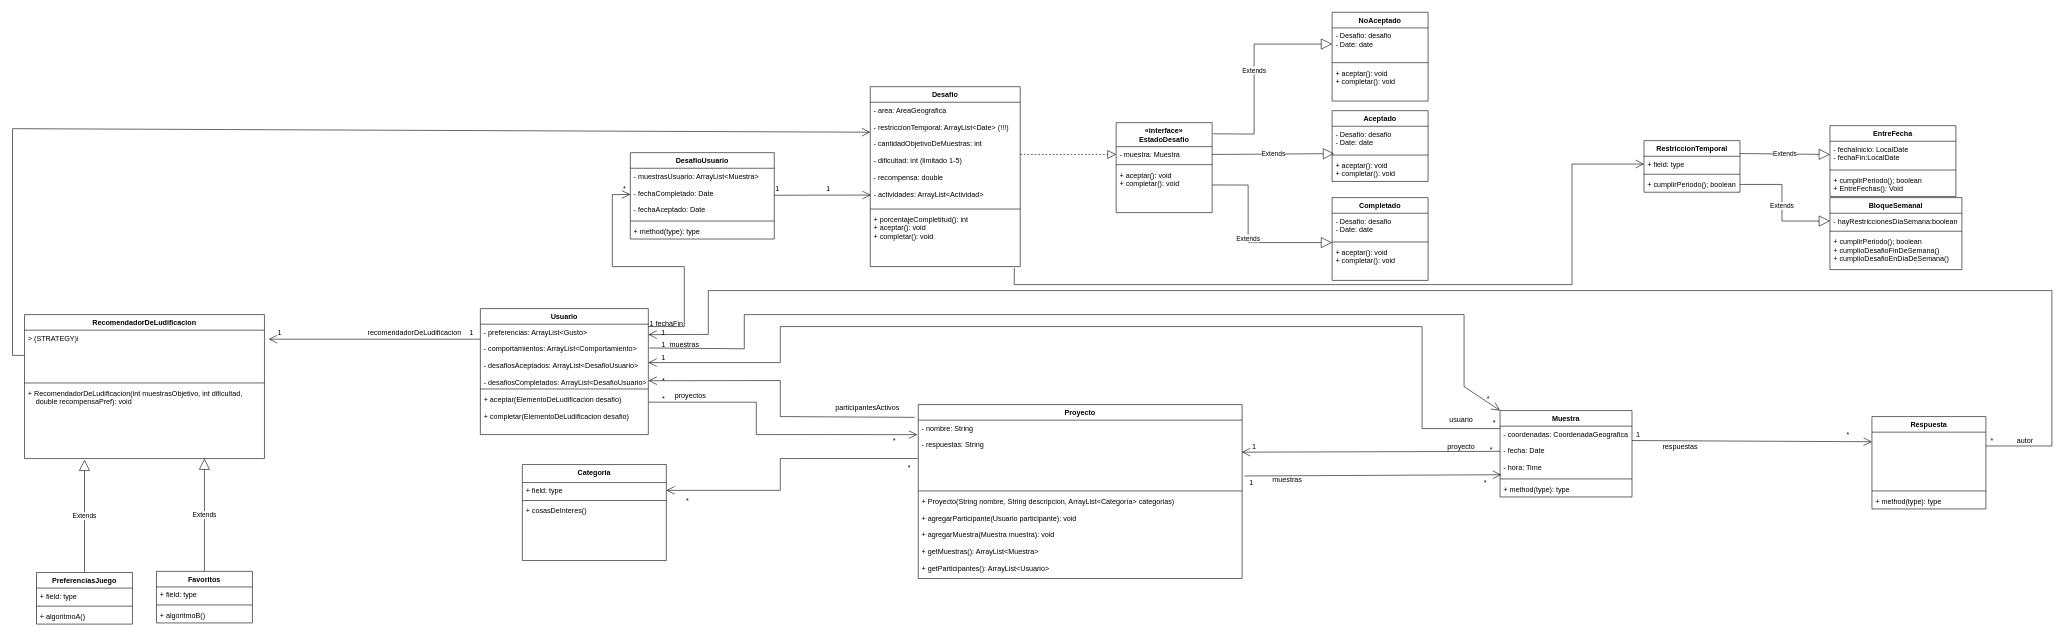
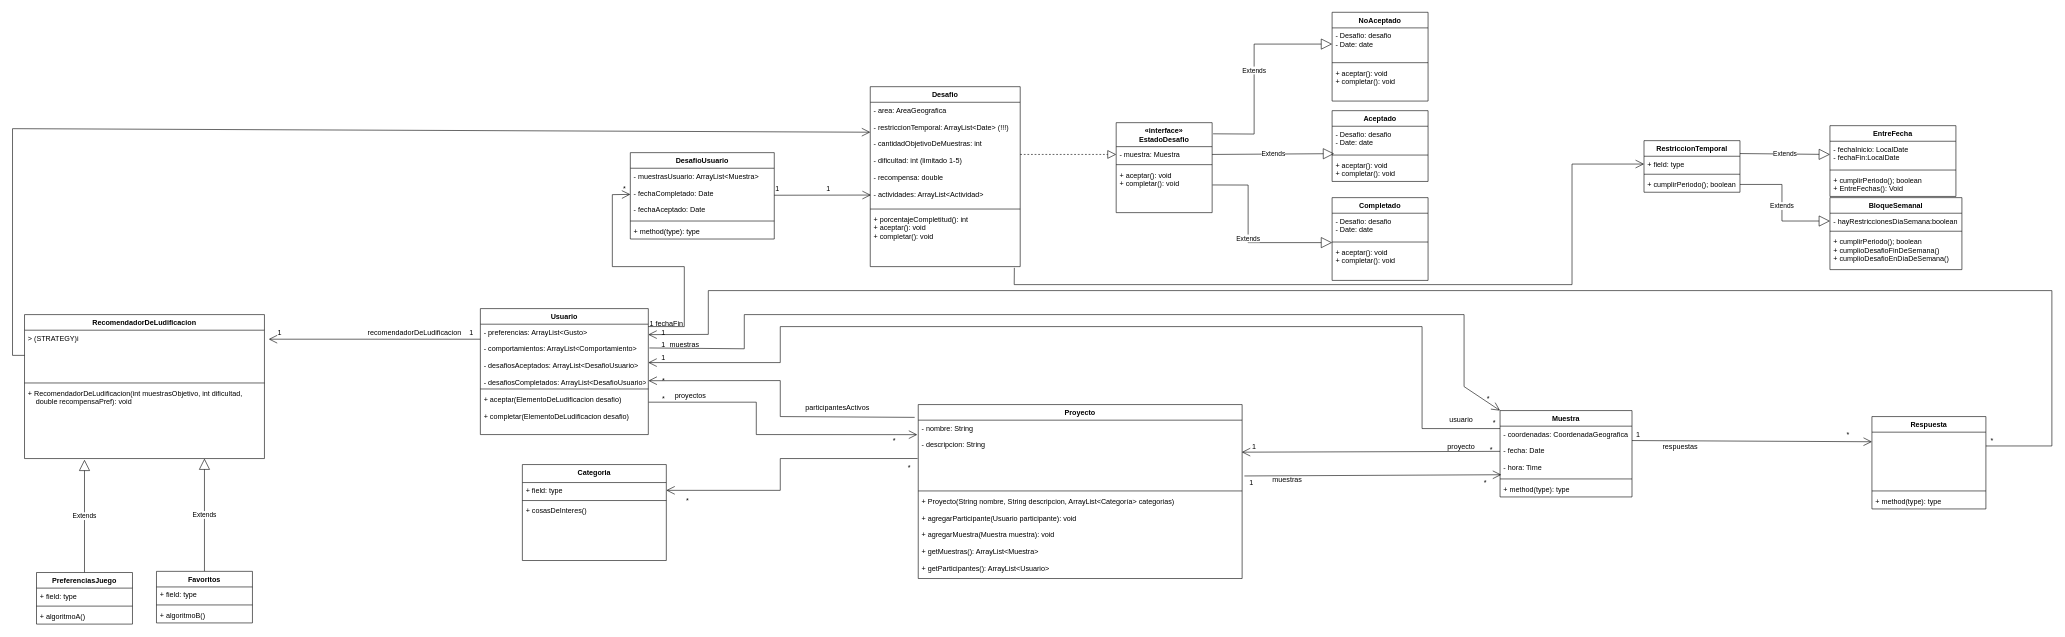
node "participantesActivos": moved (867, 408) -> (837, 408)
node "- nombre: String - respuestas: String": label "- nombre: String - respuestas: String" -> "- nombre: String - descripcion: String"
node "autor": removed
